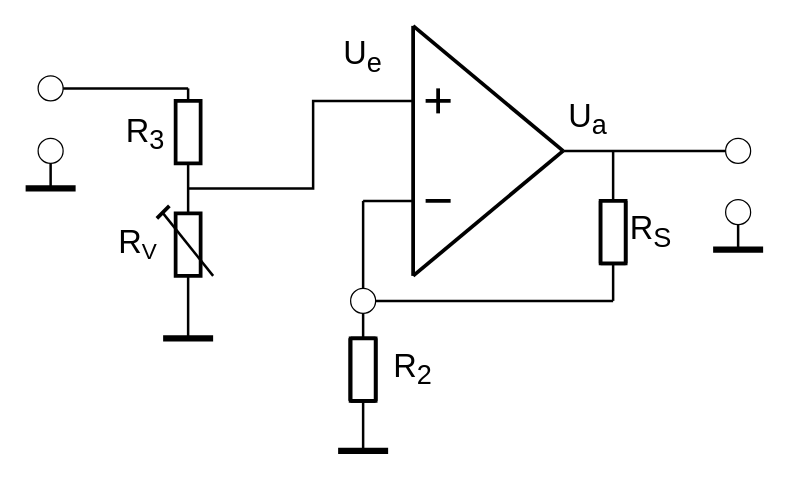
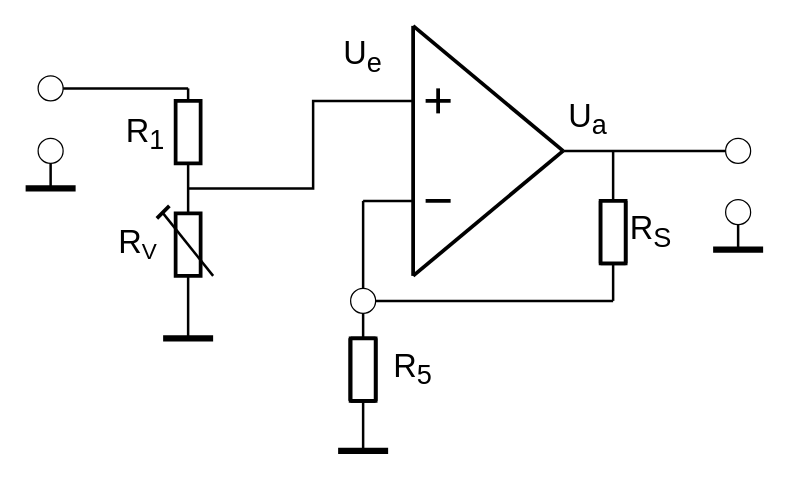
node "R3": label "R3" -> "R1"
node "R2": label "R2" -> "R5"
